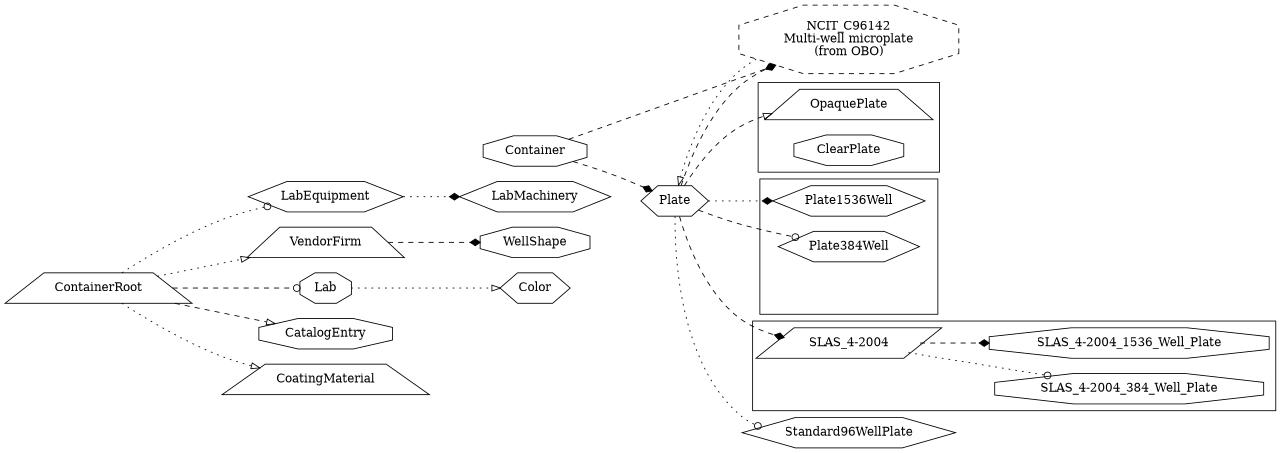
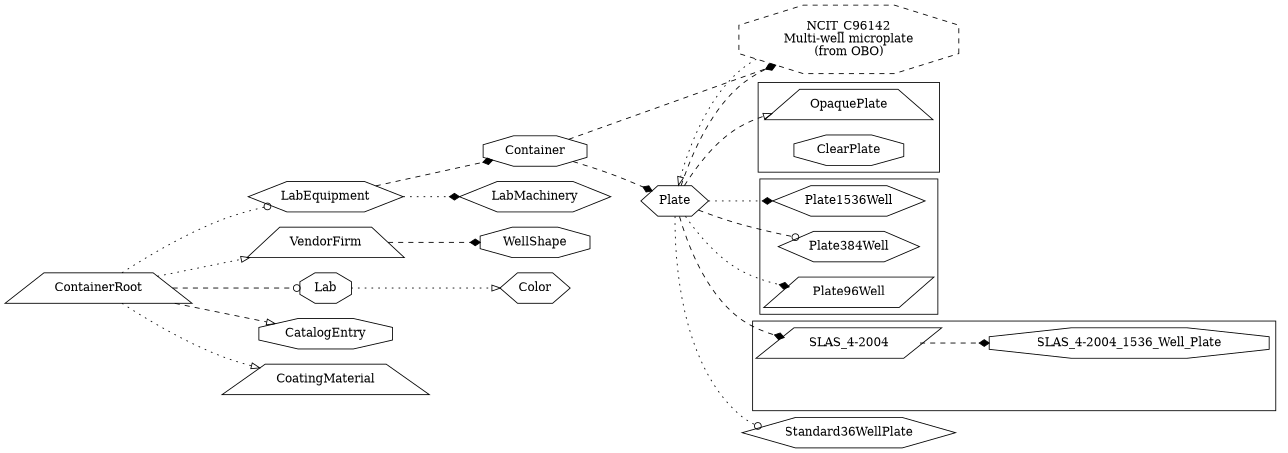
edge "LabEquipment" -> "Container": added
node "Plate96Well": added
node "SLAS_4-2004_384_Well_Plate": removed
node "Standard96WellPlate": label "Standard96WellPlate" -> "Standard36WellPlate"
